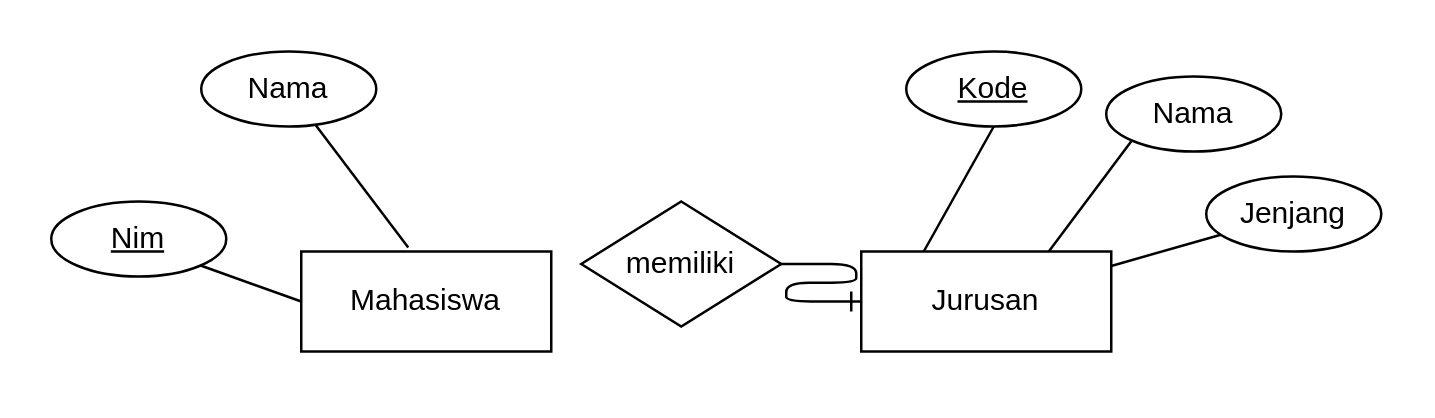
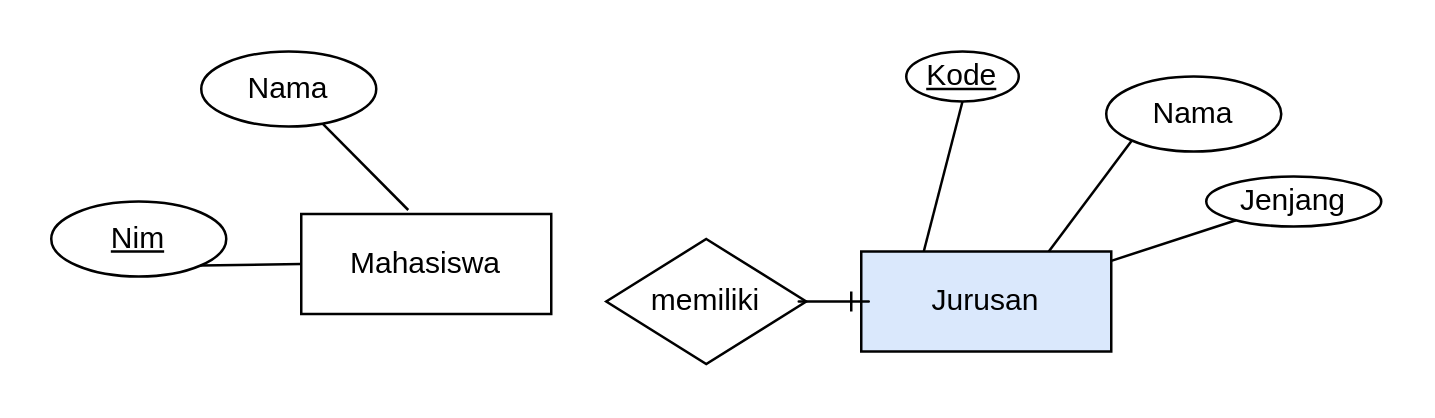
node "Kode": size 175x75 -> 113x50
node "Jenjang": size 175x75 -> 175x50
node "memiliki": moved (681, 264) -> (706, 301)
node "Mahasiswa": moved (426, 301) -> (426, 264)
node "Jurusan": fillcolor #ffffff -> #dae8fc
